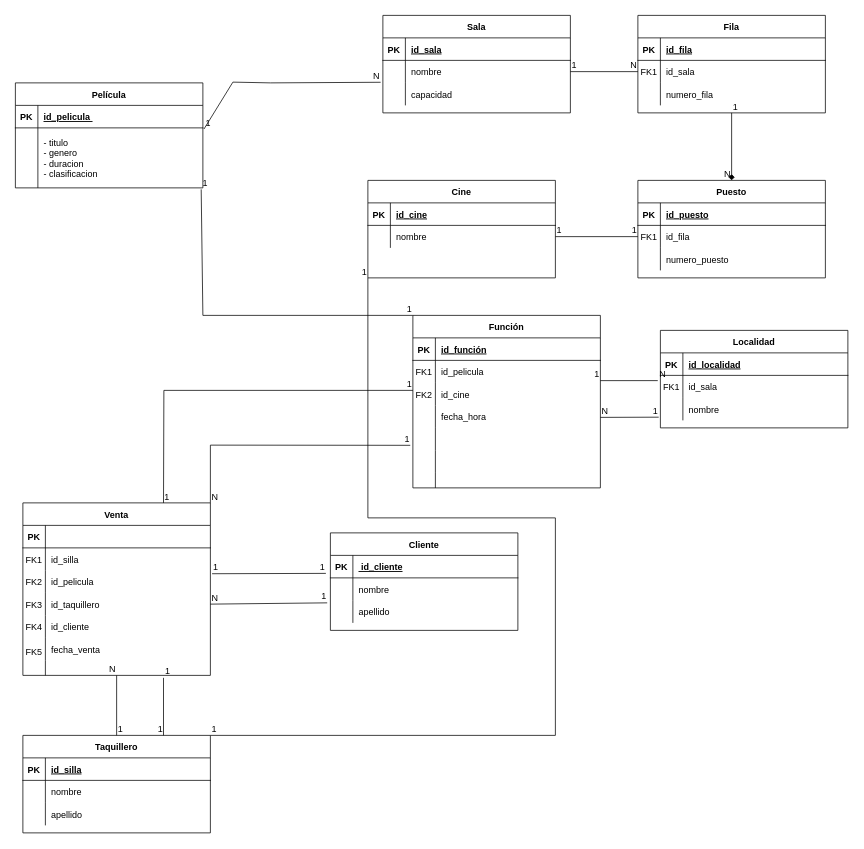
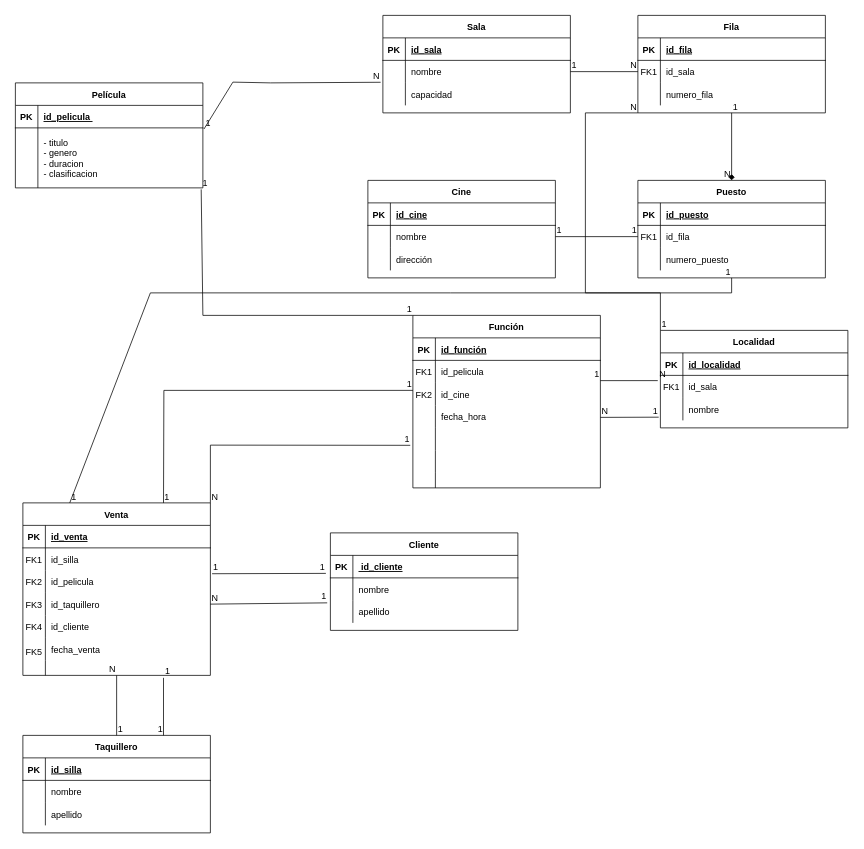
edge "Fila" -- "Localidad": added, labels "N", "1"
node "dirección": added
edge "Puesto" -- "Venta": added, labels "1", "1"
node "id_venta": added
edge "Cine" -- "Taquillero": removed, labels "1", "1"
